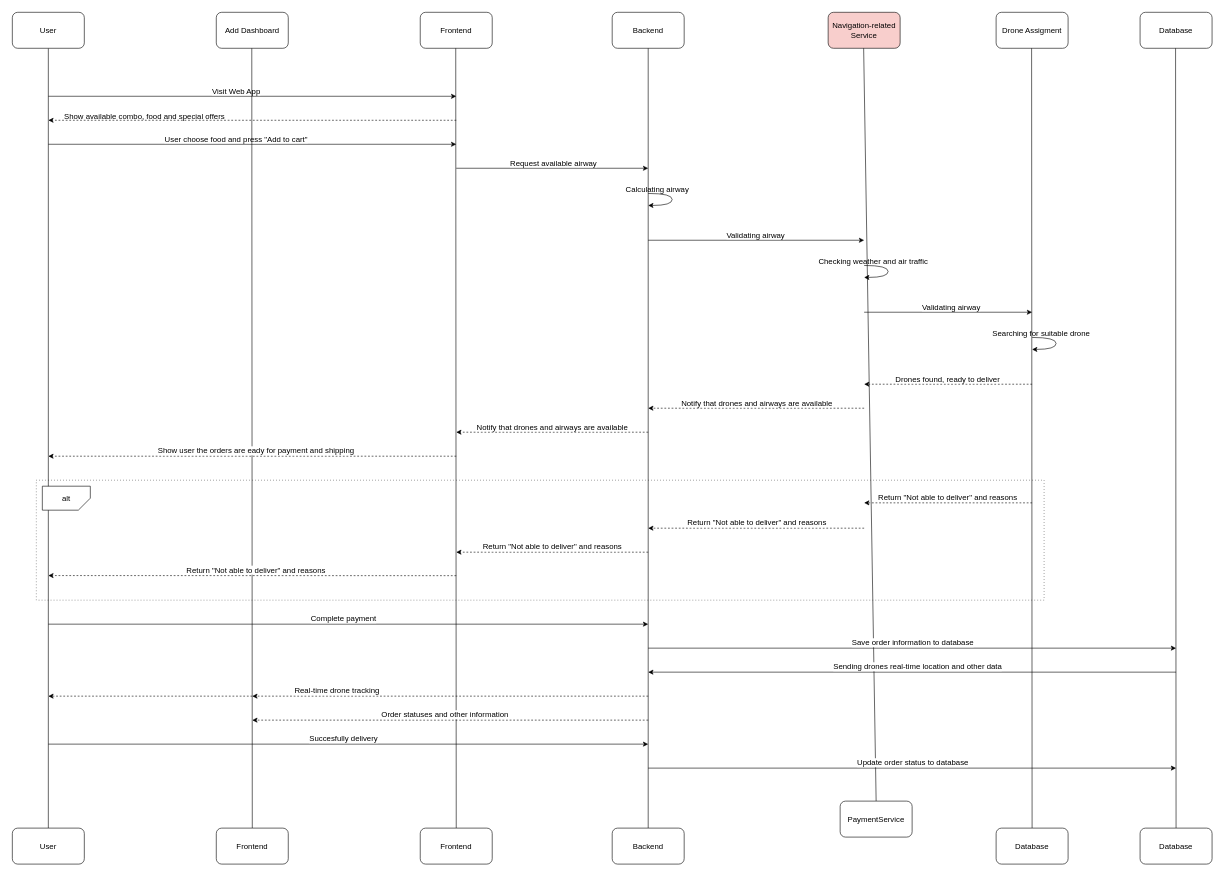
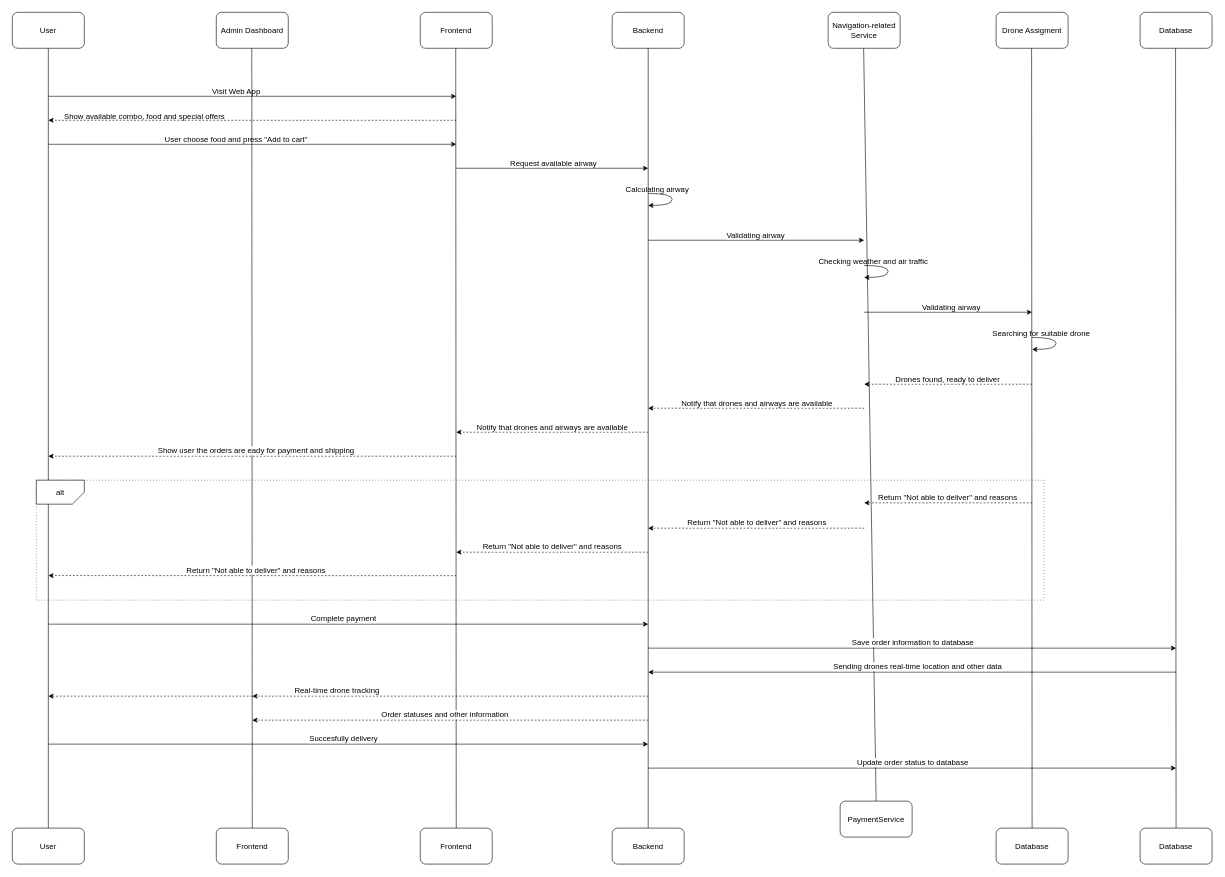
node "Add Dashboard": label "Add Dashboard" -> "Admin Dashboard"
node "Navigation-related Service": fillcolor #f8cecc -> #ffffff
node "alt": moved (66, 498) -> (60, 492)
